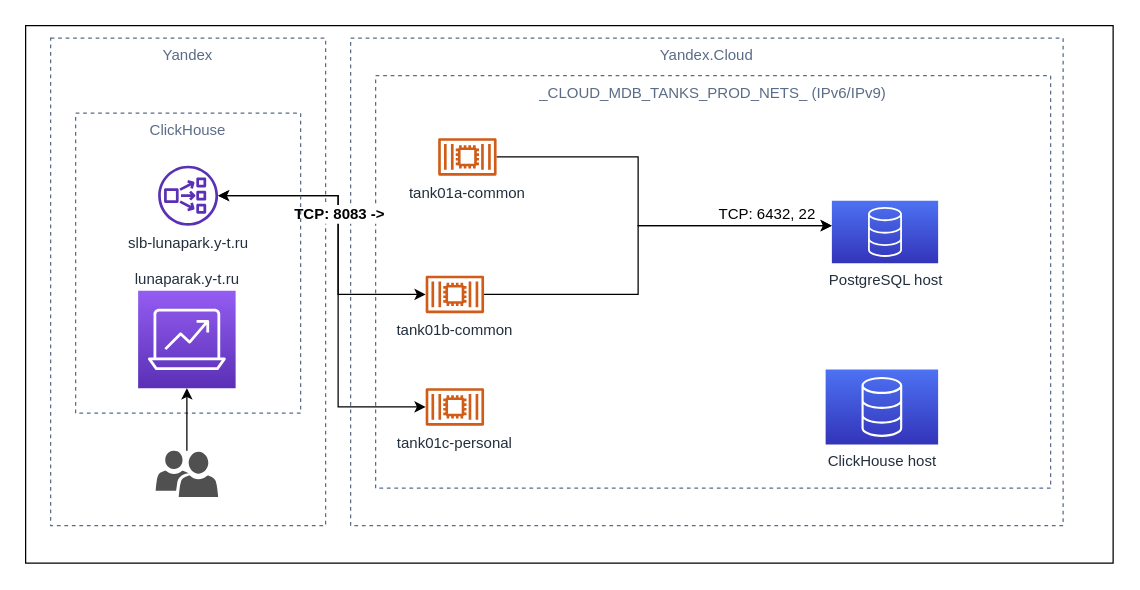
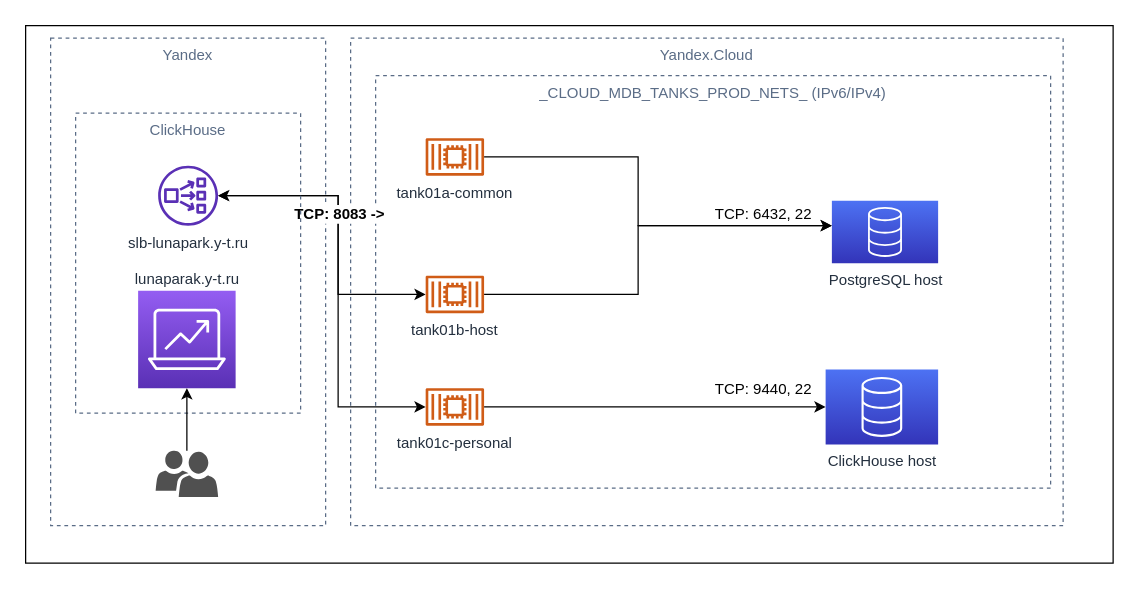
node "_CLOUD_MDB_TANKS_PROD_NETS_ (IPv6/IPv9)": label "_CLOUD_MDB_TANKS_PROD_NETS_ (IPv6/IPv9)" -> "_CLOUD_MDB_TANKS_PROD_NETS_ (IPv6/IPv4)"
node "tank01a-common": moved (467, 157) -> (455, 157)
node "tank01b-common": label "tank01b-common" -> "tank01b-host"
edge "tank01c-personal" -> "ClickHouse host": added, label "TCP: 9440, 22"
